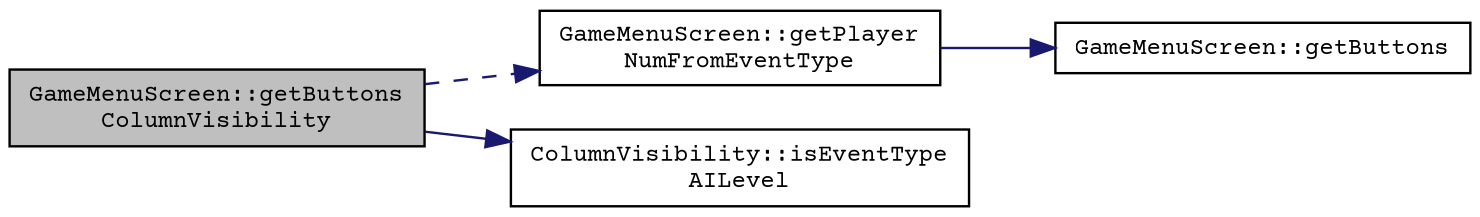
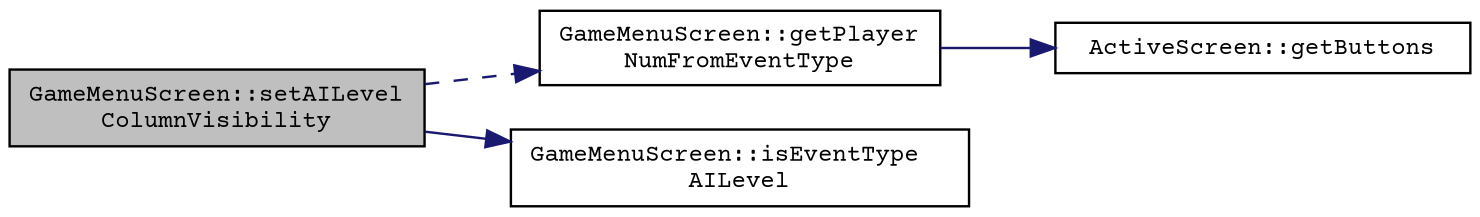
node "GameMenuScreen::getButtons": label "GameMenuScreen::getButtons" -> "ActiveScreen::getButtons"
node "GameMenuScreen::getButtons ColumnVisibility": label "GameMenuScreen::getButtons ColumnVisibility" -> "GameMenuScreen::setAILevel ColumnVisibility"
node "ColumnVisibility::isEventType AILevel": label "ColumnVisibility::isEventType AILevel" -> "GameMenuScreen::isEventType AILevel"
